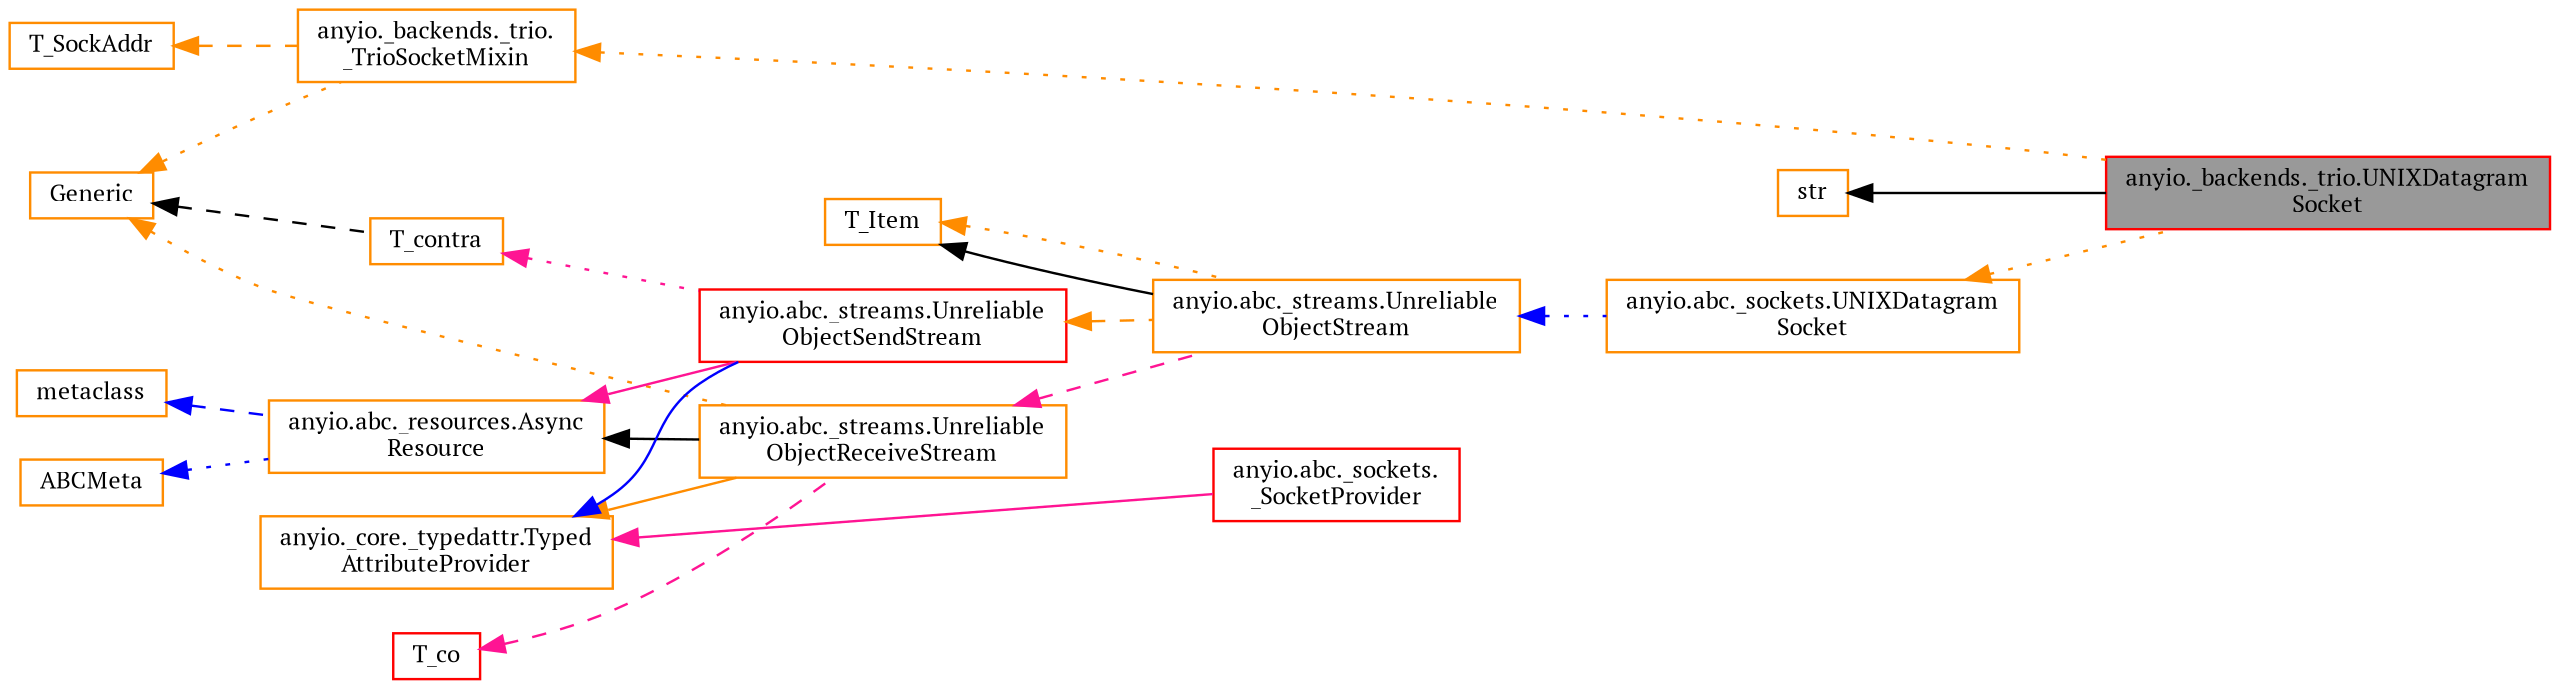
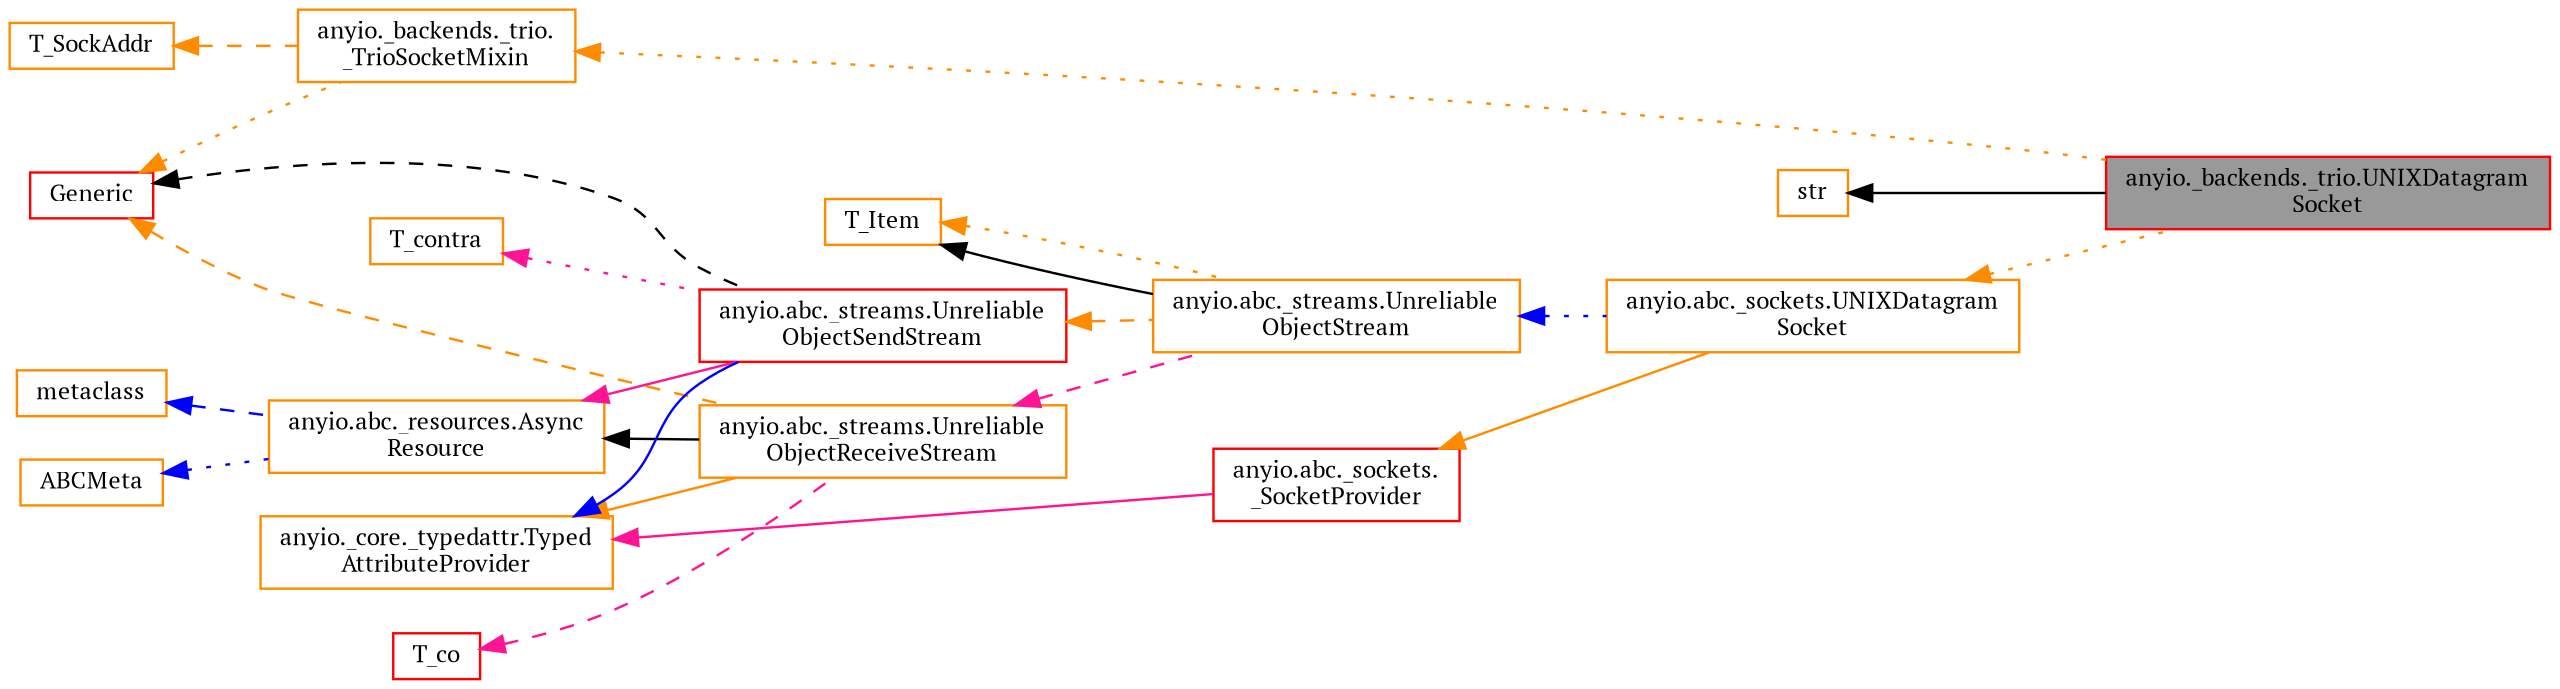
node "Generic": color darkorange -> red
edge "T_contra" -> "Generic": now "anyio.abc._streams.Unreliable ObjectSendStream" -> "Generic"
edge "anyio.abc._streams.Unreliable ObjectReceiveStream" -> "Generic": style dotted -> dashed
edge "anyio.abc._sockets.UNIXDatagram Socket" -> "anyio.abc._sockets. _SocketProvider": added
